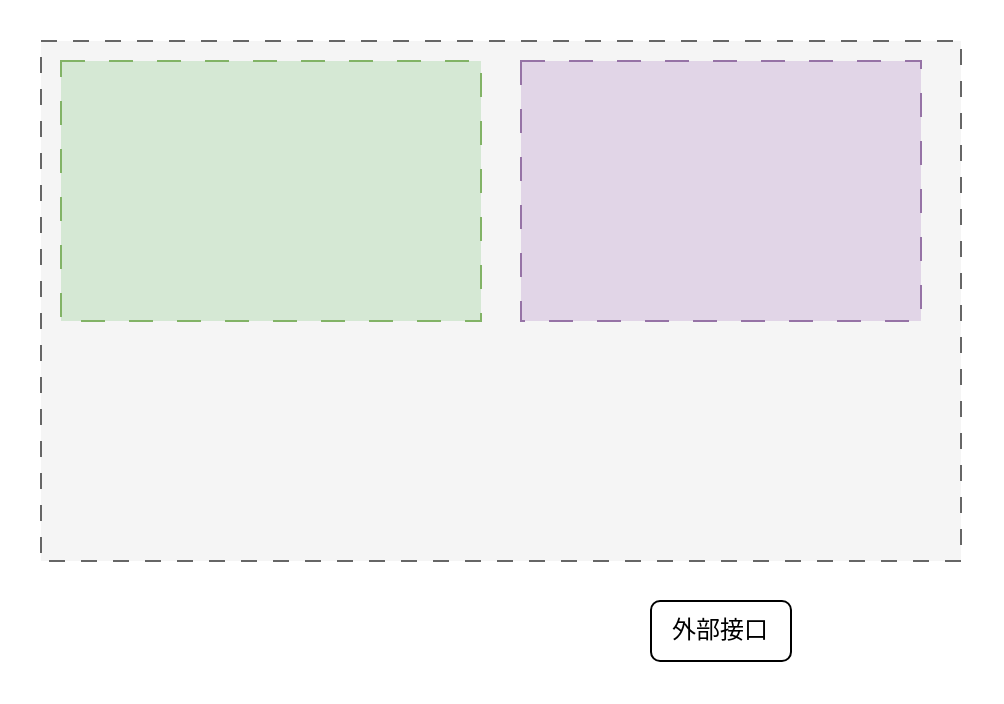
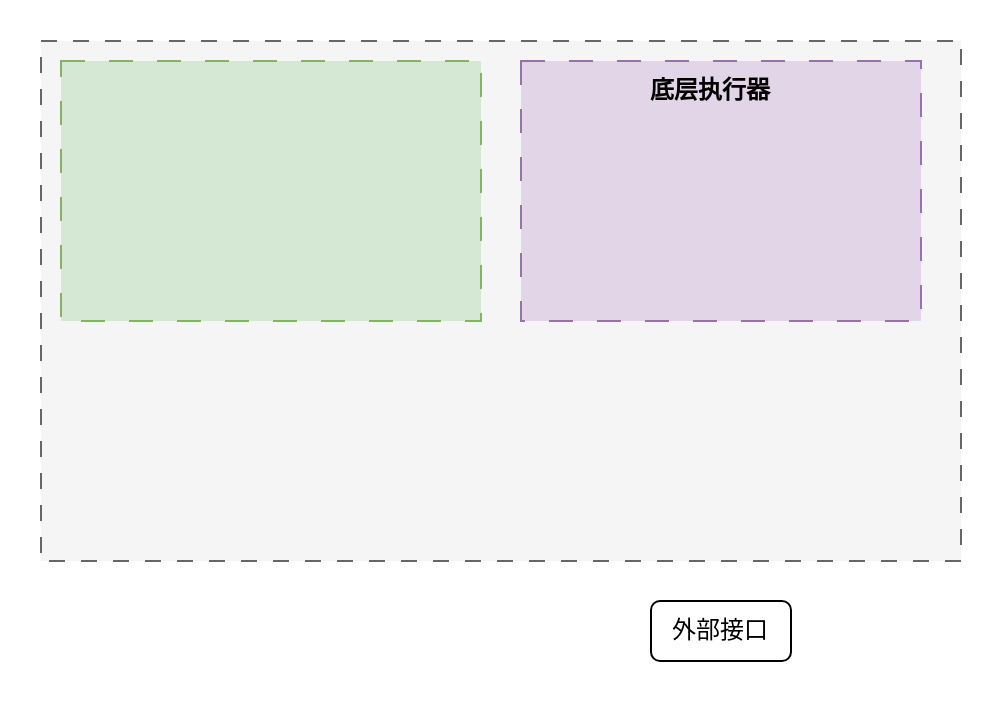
node "底层执行器": added
